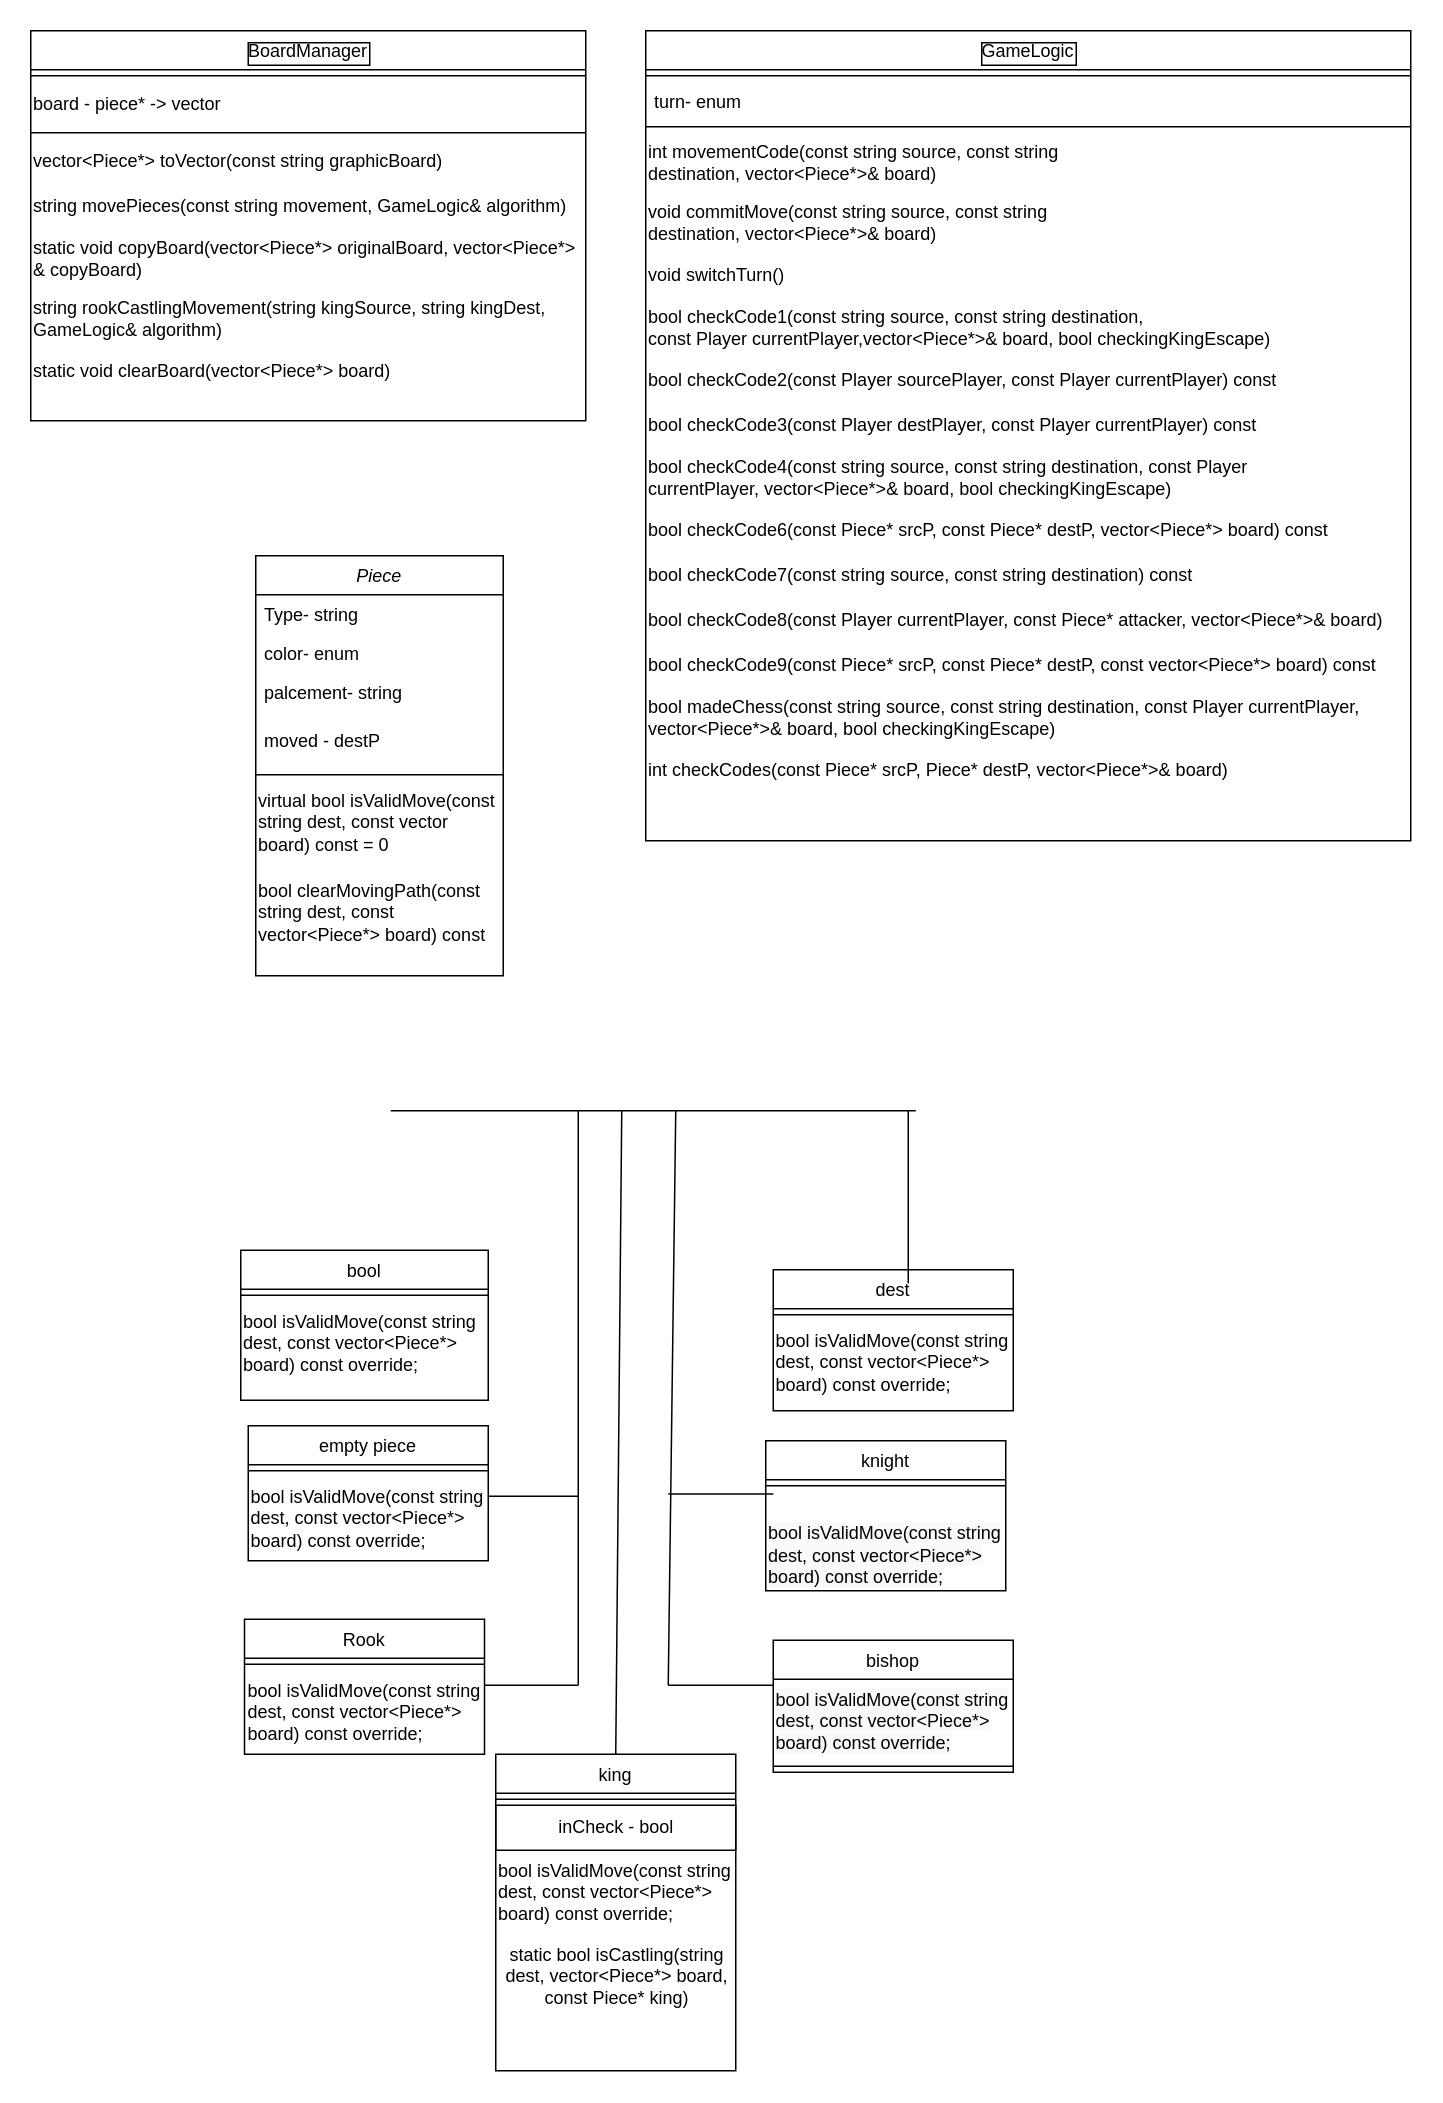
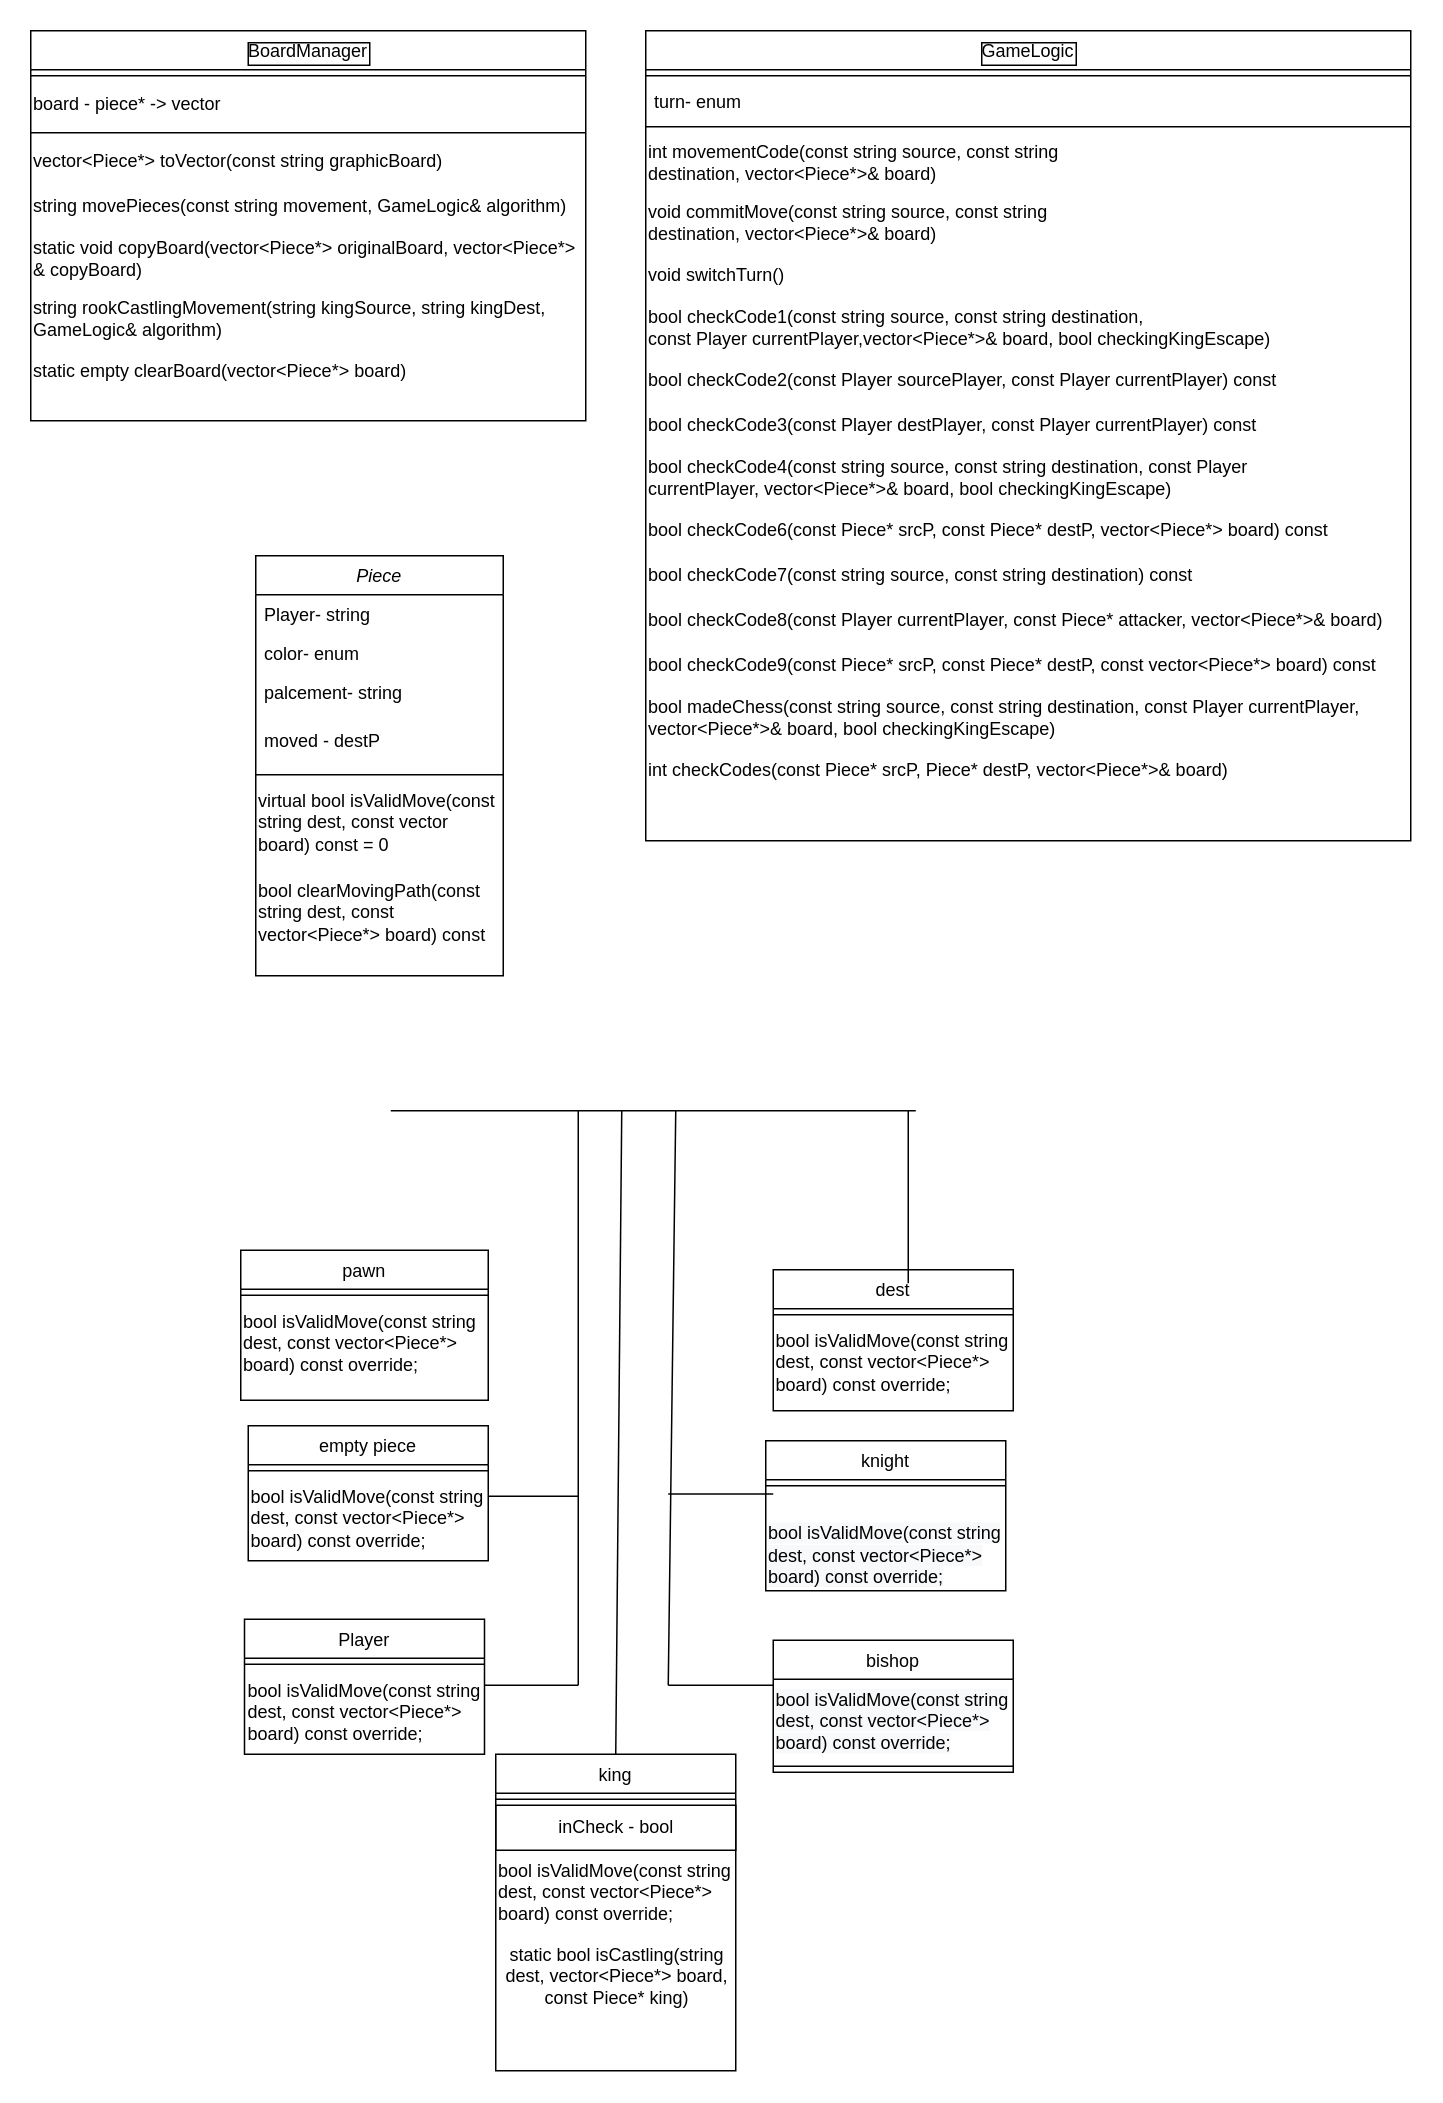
node "static void clearBoard(vector<Piece*> board)": label "static void clearBoard(vector<Piece*> board)" -> "static empty clearBoard(vector<Piece*> board)"
node "Type- string": label "Type- string" -> "Player- string"
node "bool": label "bool" -> "pawn"
node "Rook": label "Rook" -> "Player"
